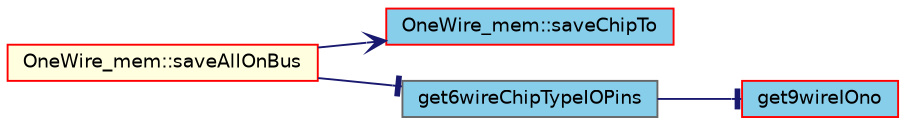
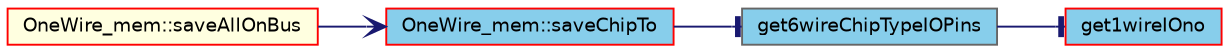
edge "OneWire_mem::saveAllOnBus" -> "get6wireChipTypeIOPins": now "OneWire_mem::saveChipTo" -> "get6wireChipTypeIOPins"
node "get9wireIOno": label "get9wireIOno" -> "get1wireIOno"
